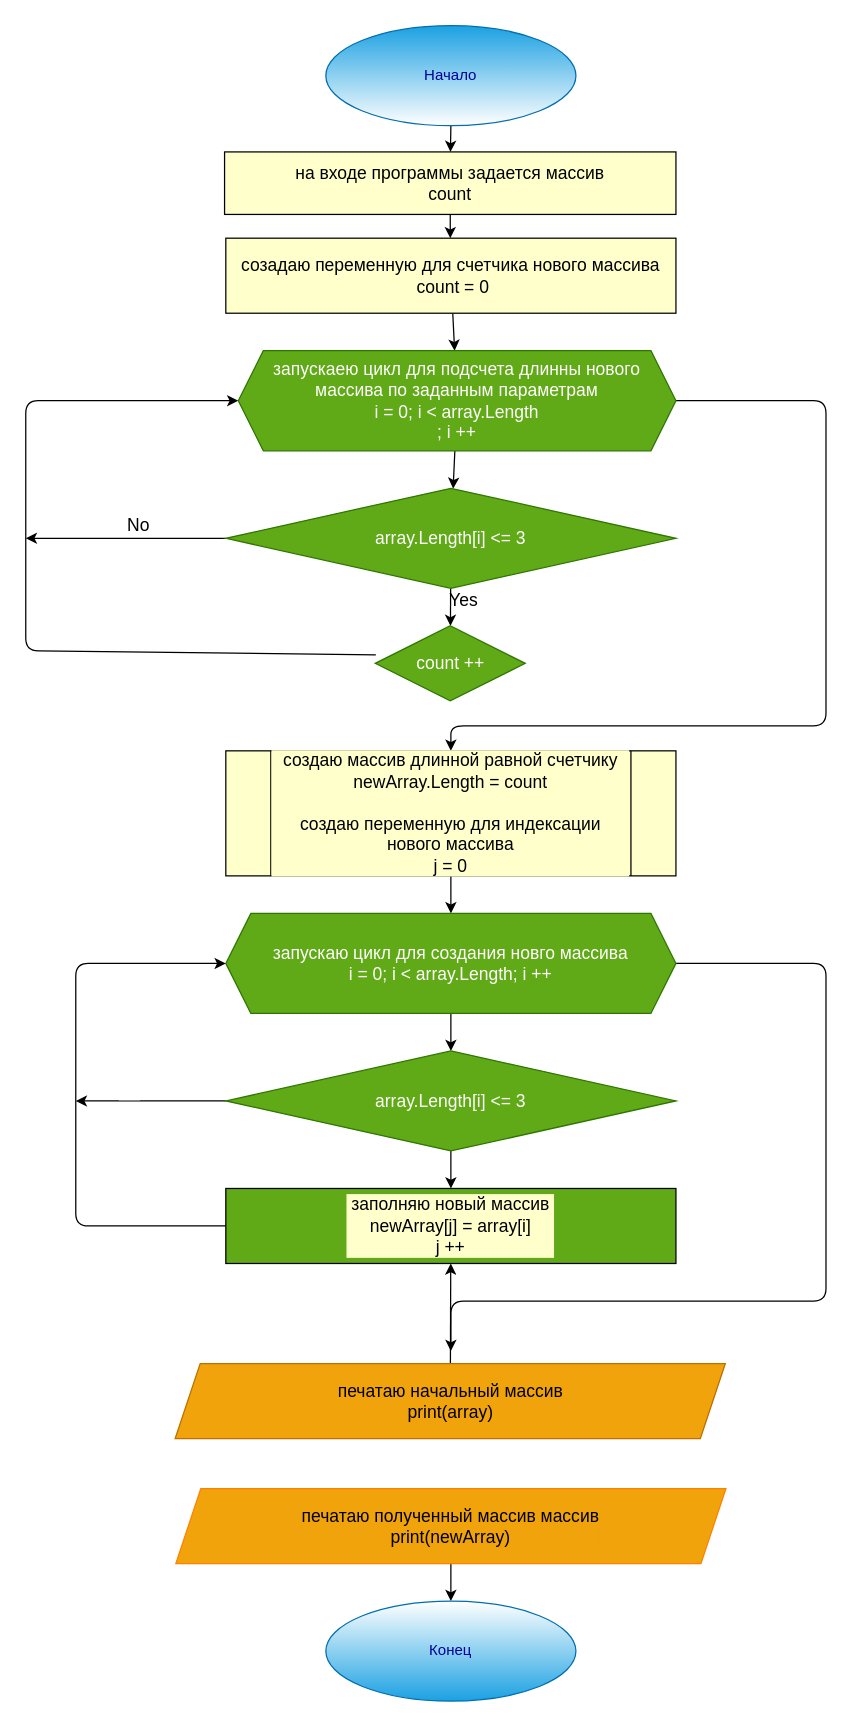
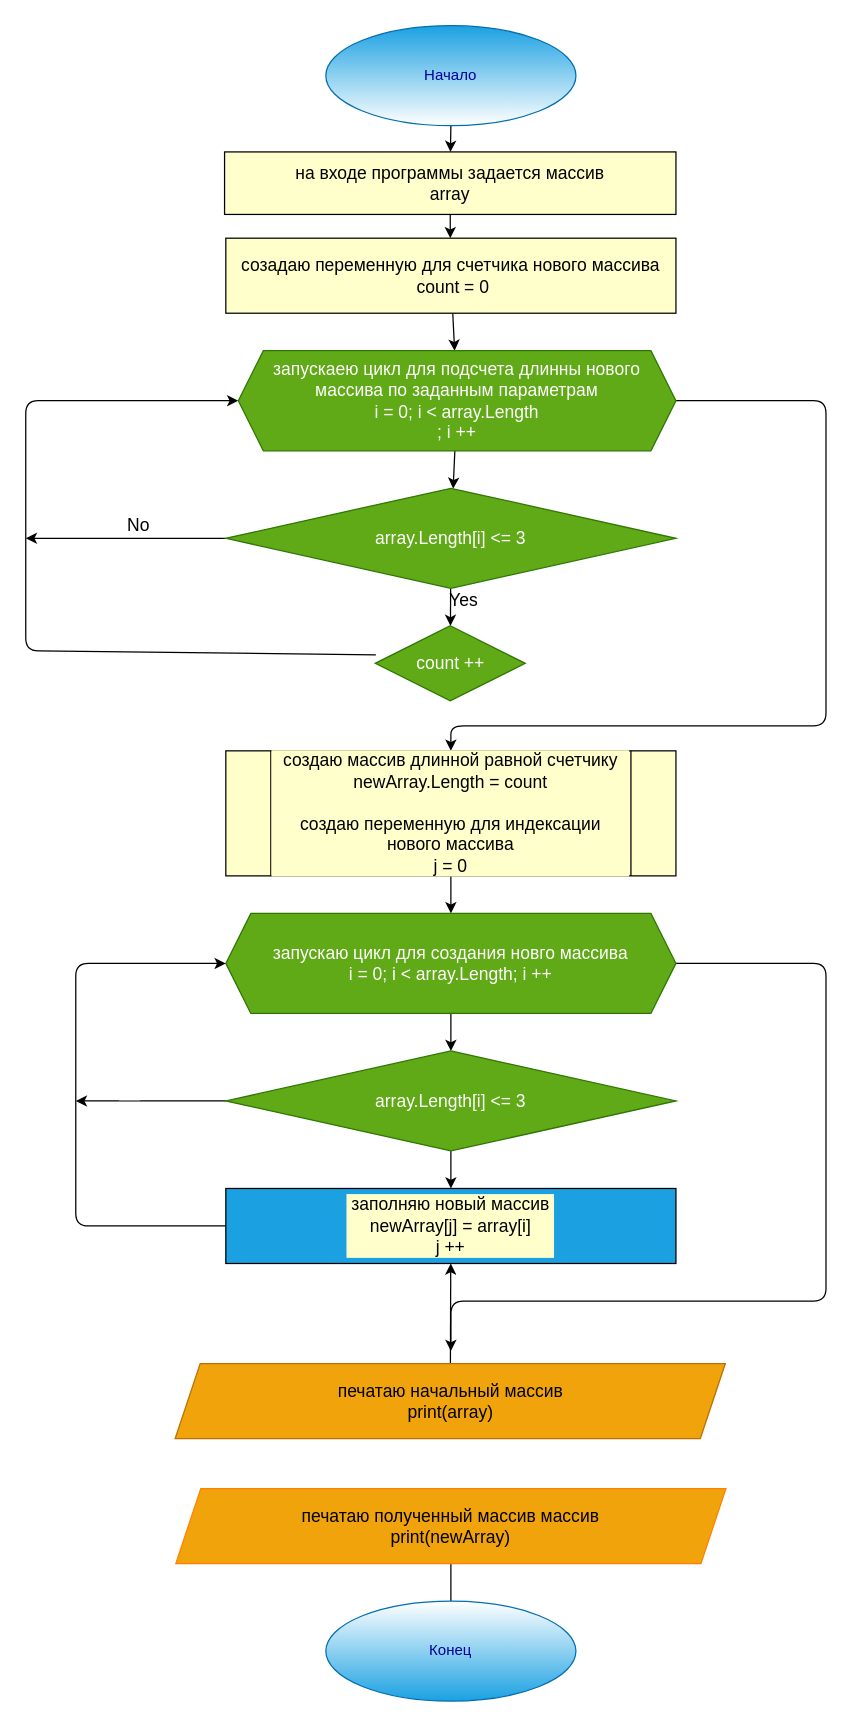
node "на входе программы задается массив count": label "на входе программы задается массив count" -> "на входе программы задается массив array"
node "заполняю новый массив newArray[j] = array[i] j ++": fillcolor #60a917 -> #1ba1e2
edge "печатаю полученный массив массивprint(newArray)" -> "Конец": arrowhead classic -> none
